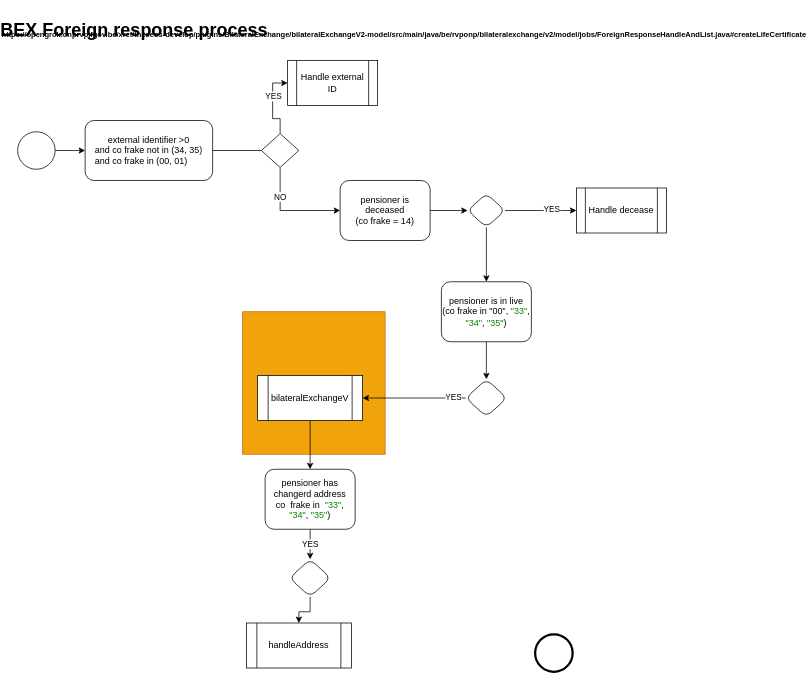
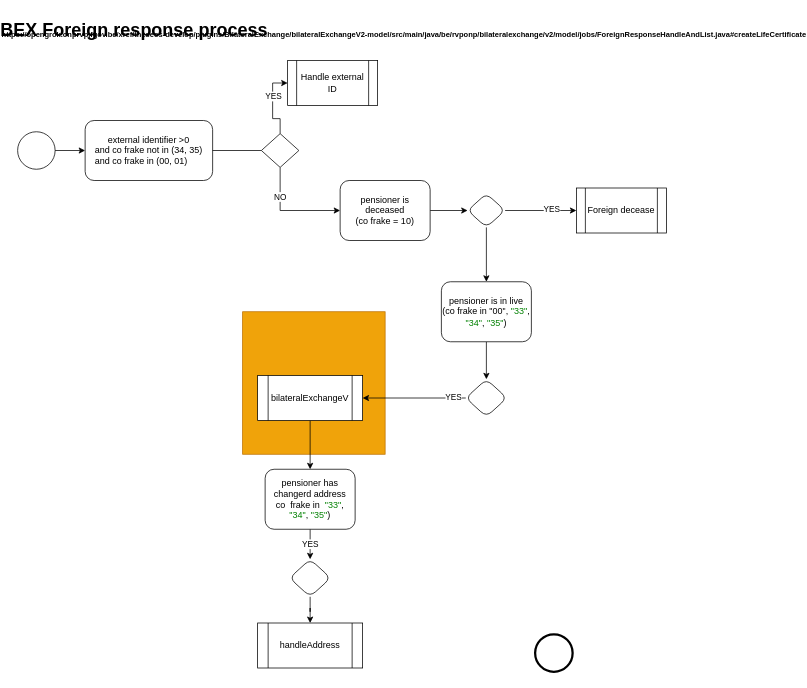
node "pensioner is deceased (co frake = 14)": label "pensioner is deceased (co frake = 14)" -> "pensioner is deceased (co frake = 10)"
node "Handle decease": label "Handle decease" -> "Foreign decease"
node "handleAddress": moved (299, 645) -> (310, 645)
